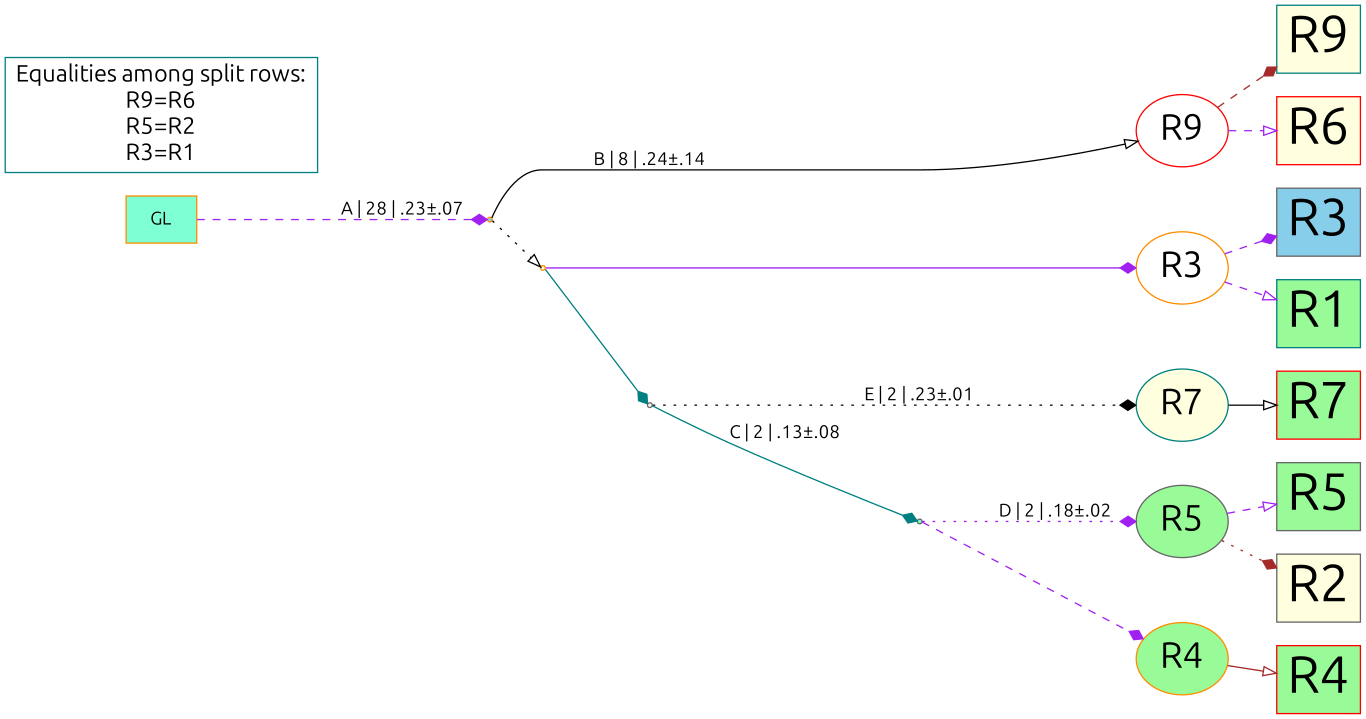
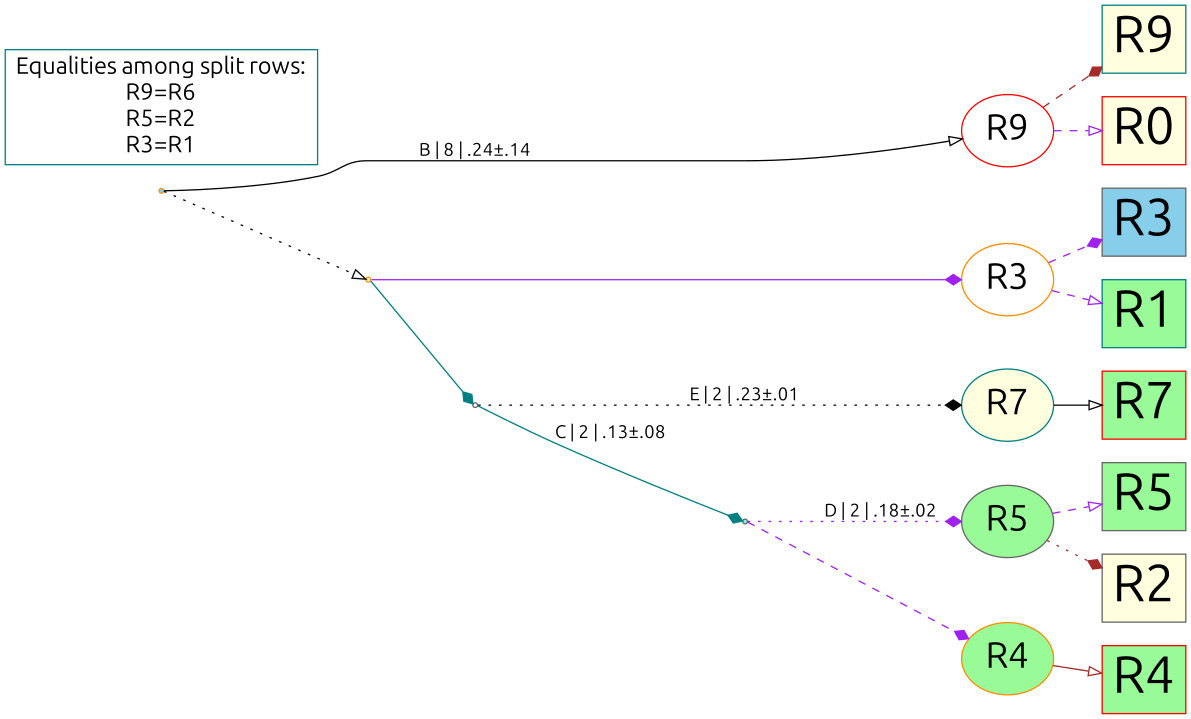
node "R6": label "R6" -> "R0"
node "GL": removed
